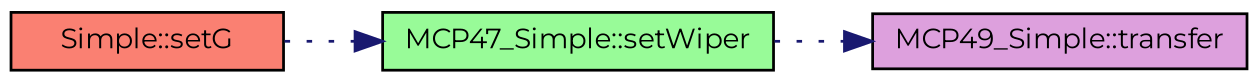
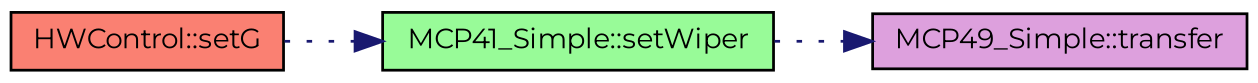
node "Simple::setG": label "Simple::setG" -> "HWControl::setG"
node "MCP47_Simple::setWiper": label "MCP47_Simple::setWiper" -> "MCP41_Simple::setWiper"
